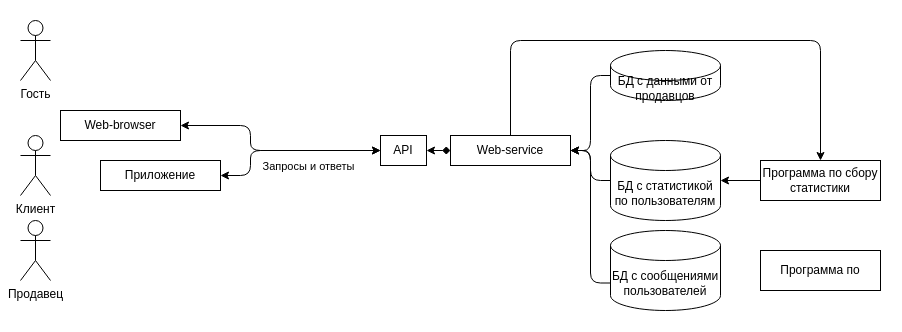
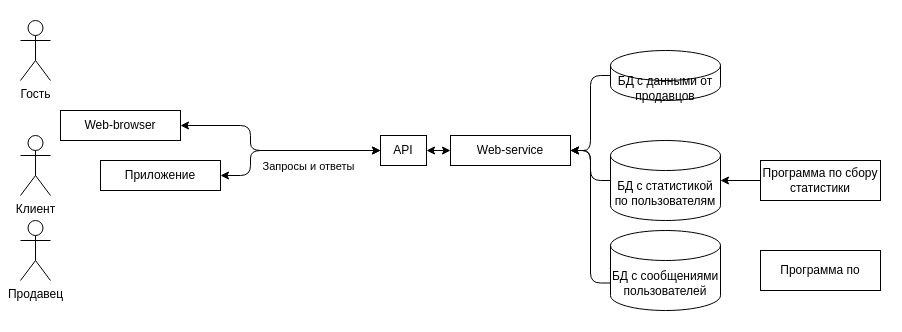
edge "Web-service" -> "Программа по сбору статистики": removed
edge "API" -- "Web-service": arrowhead diamond -> classic
